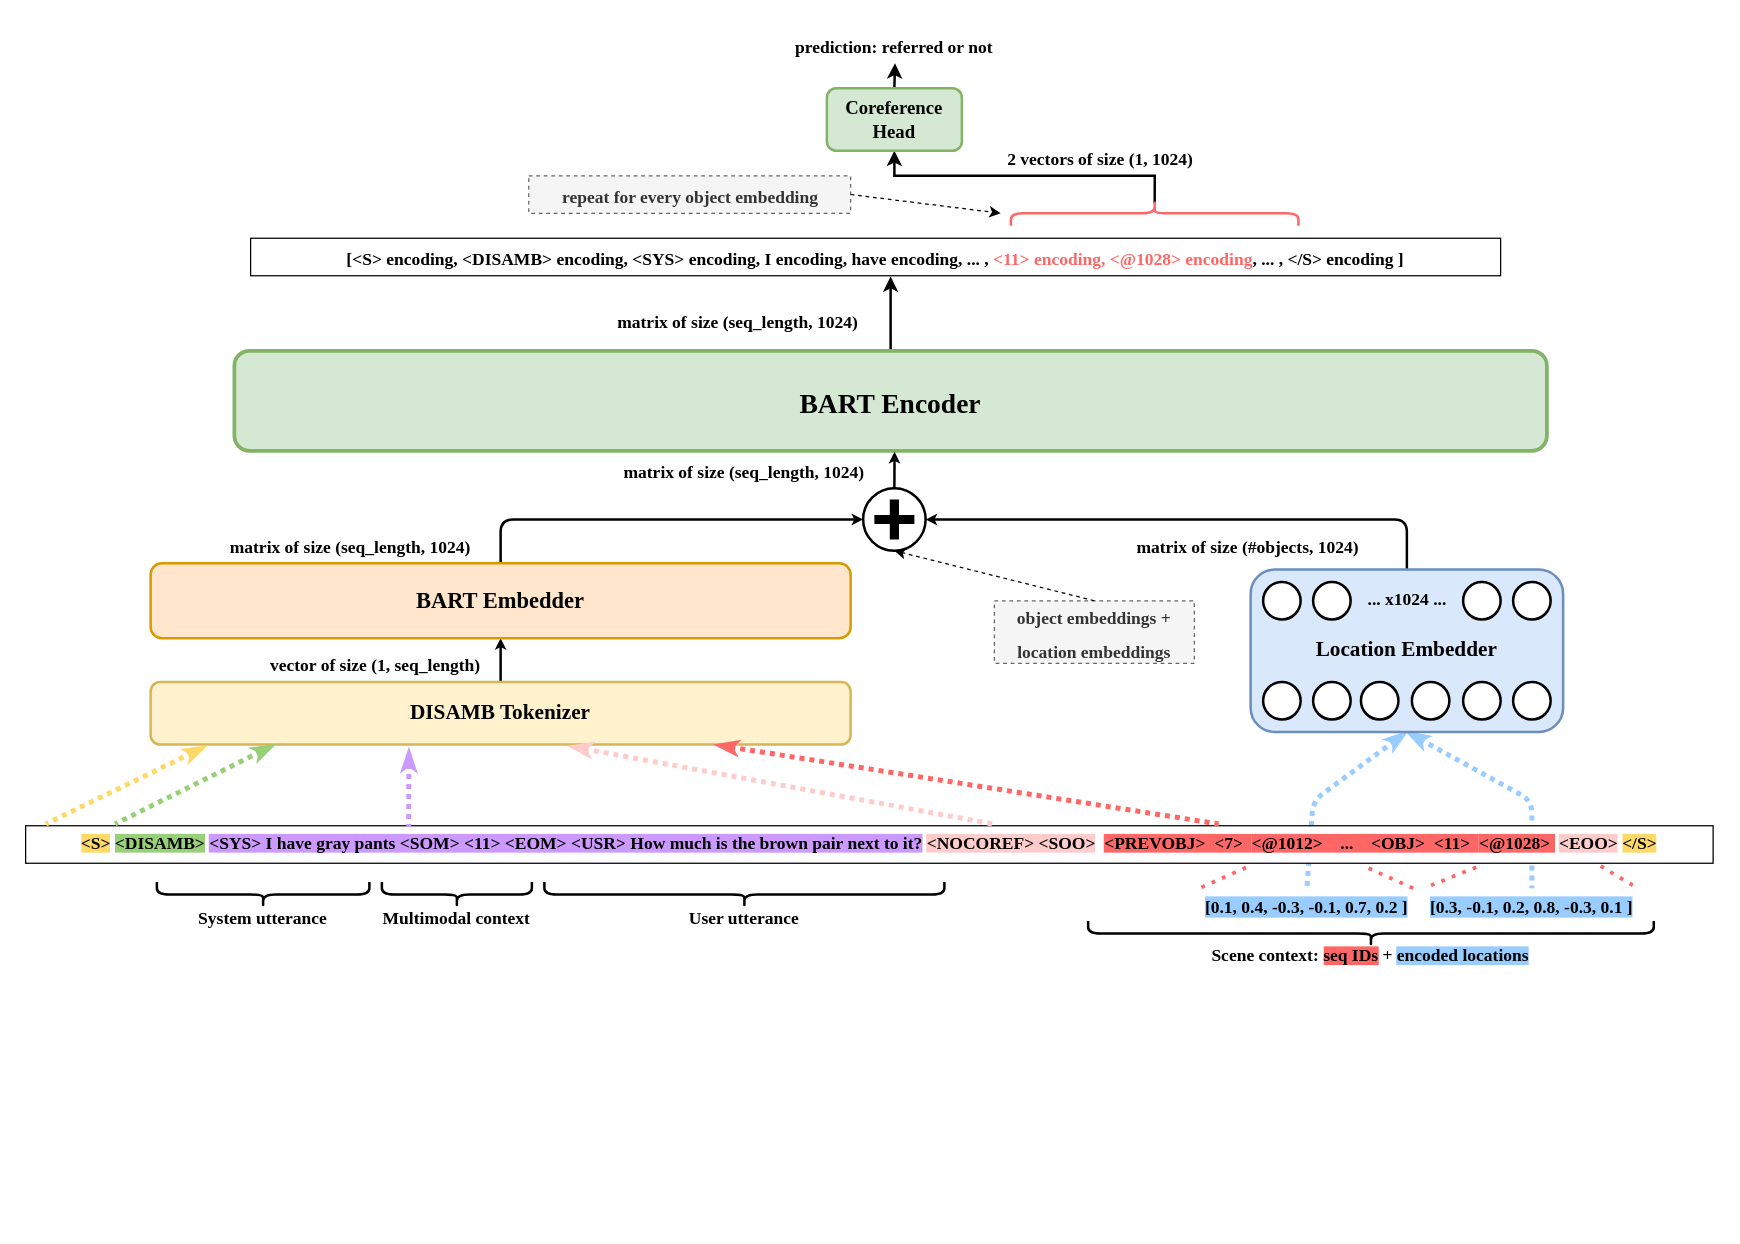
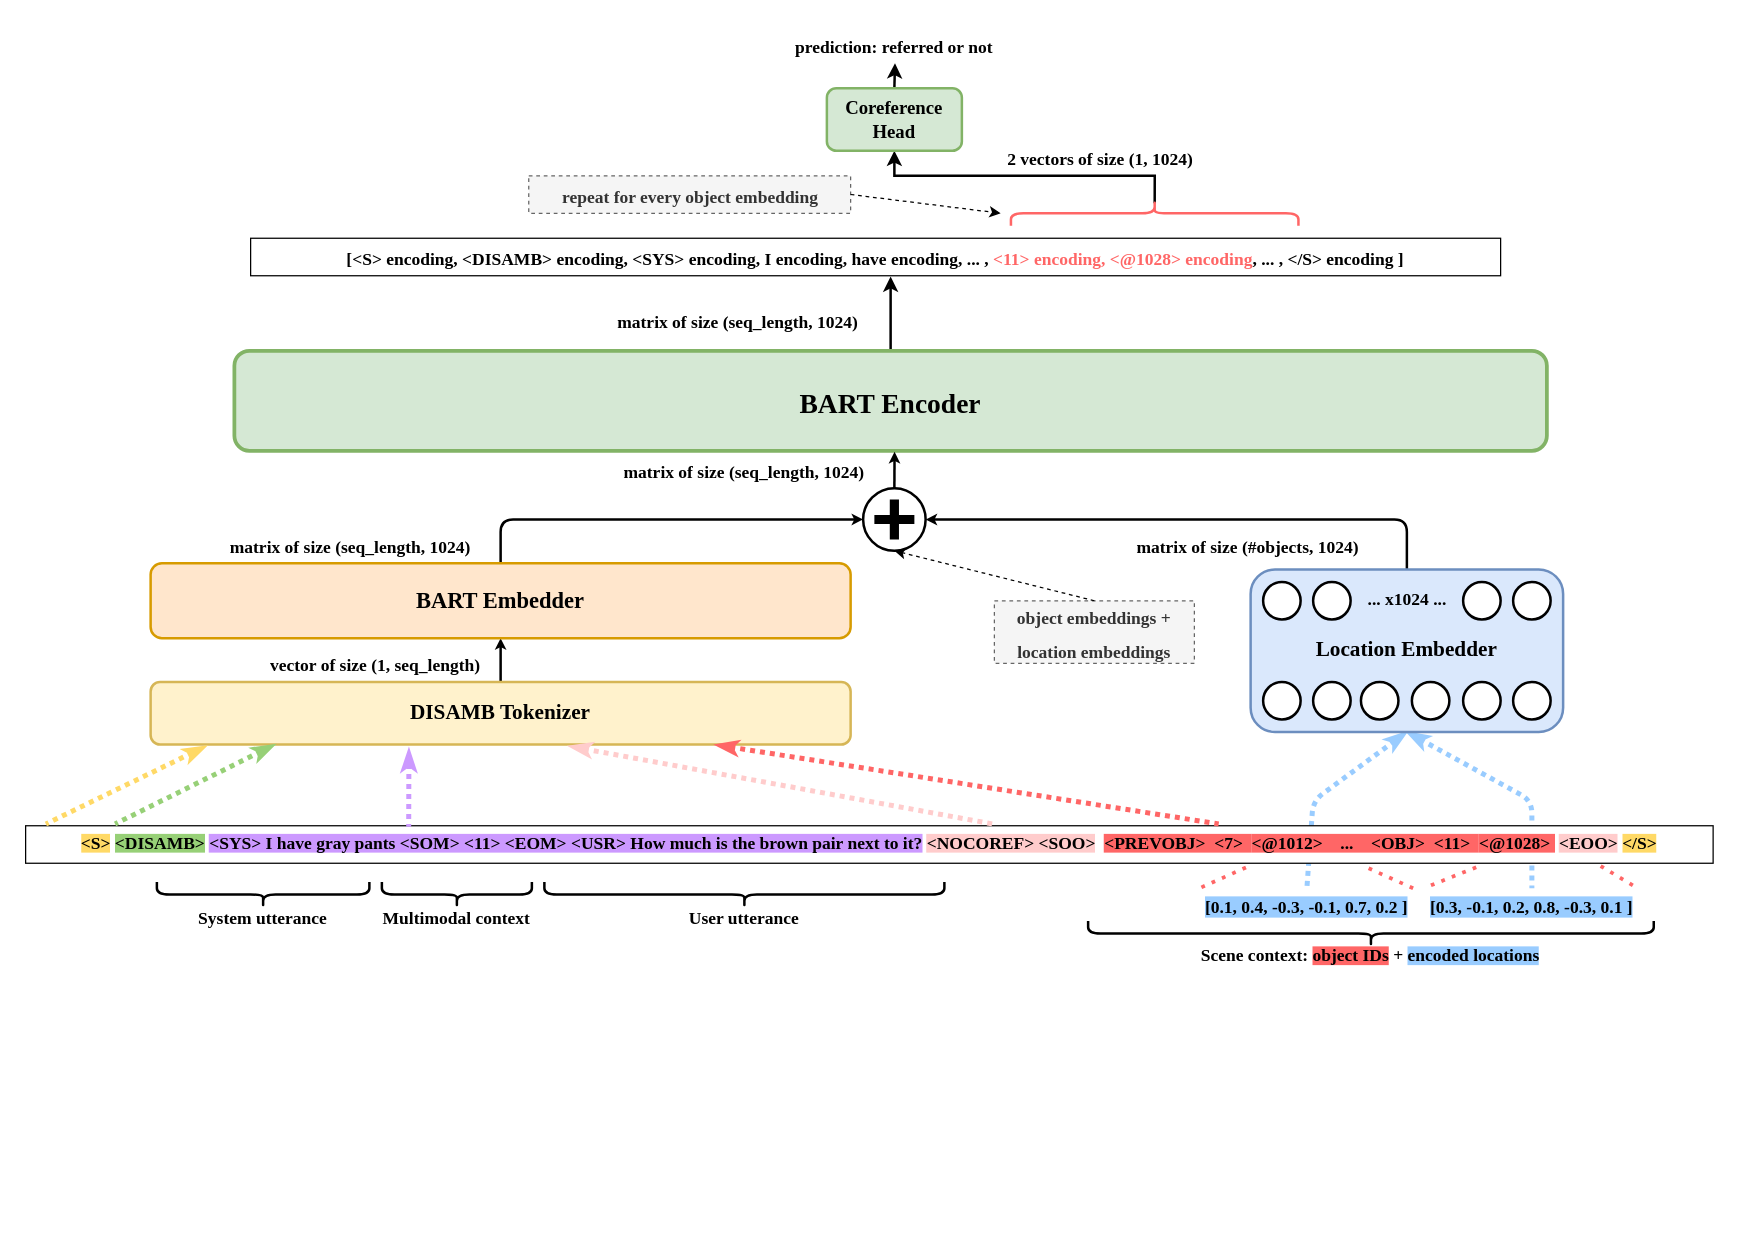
node "Scene context: seq IDs + encoded locations": label "Scene context: seq IDs + encoded locations" -> "Scene context: object IDs + encoded locations"
